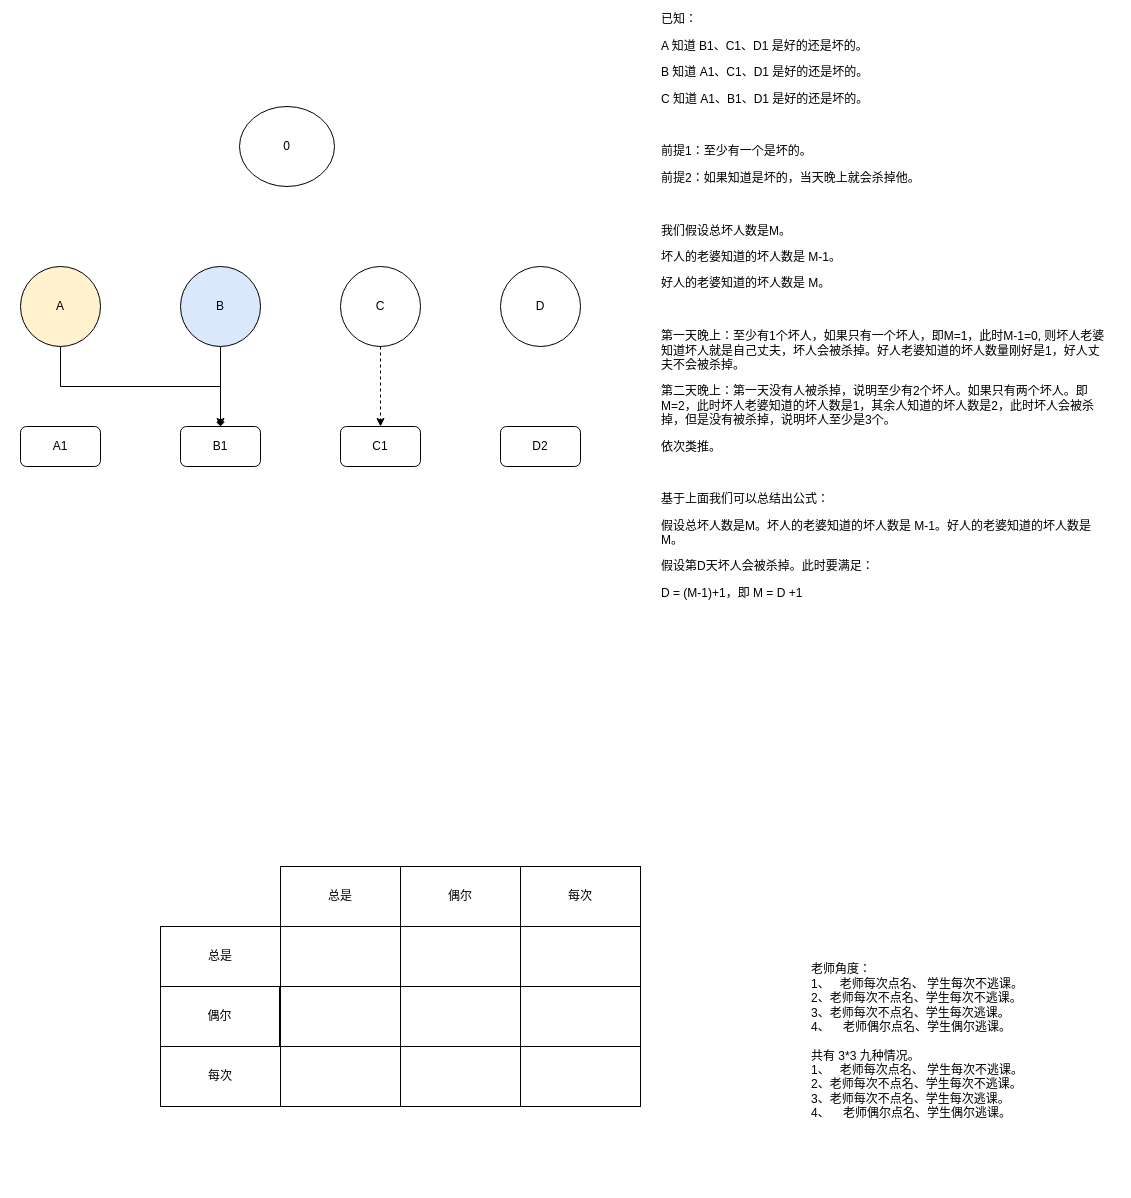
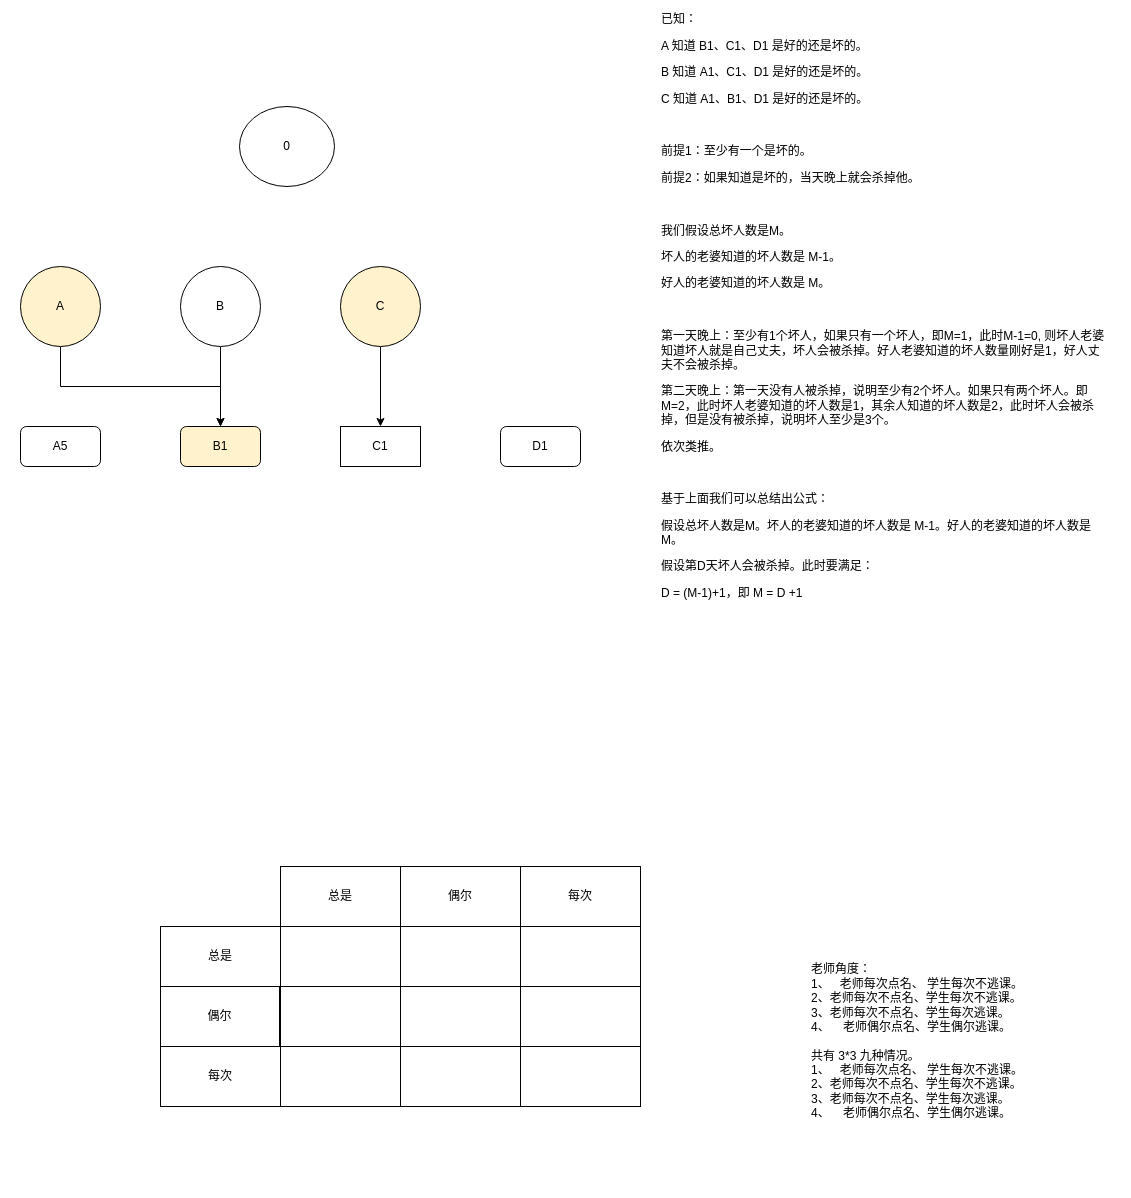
node "B": fillcolor #dae8fc -> #ffffff
node "C": fillcolor #ffffff -> #fff2cc
node "D": removed
edge "B" -> "B1": arrowhead diamond -> classic
edge "C" -> "C1": style dashed -> solid
node "A1": label "A1" -> "A5"
node "B1": fillcolor #ffffff -> #fff2cc
node "C1": shape rounded rectangle -> rectangle
node "D2": label "D2" -> "D1"
